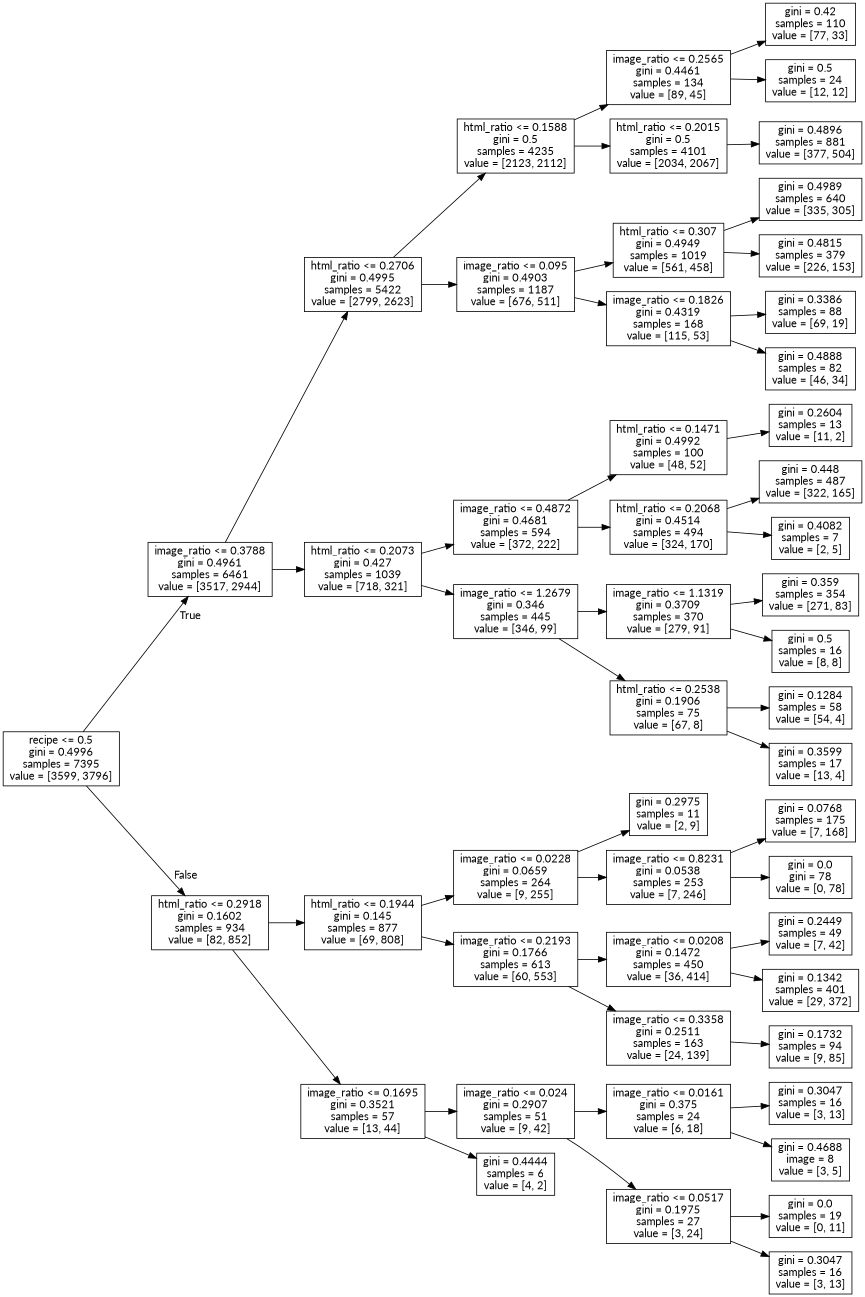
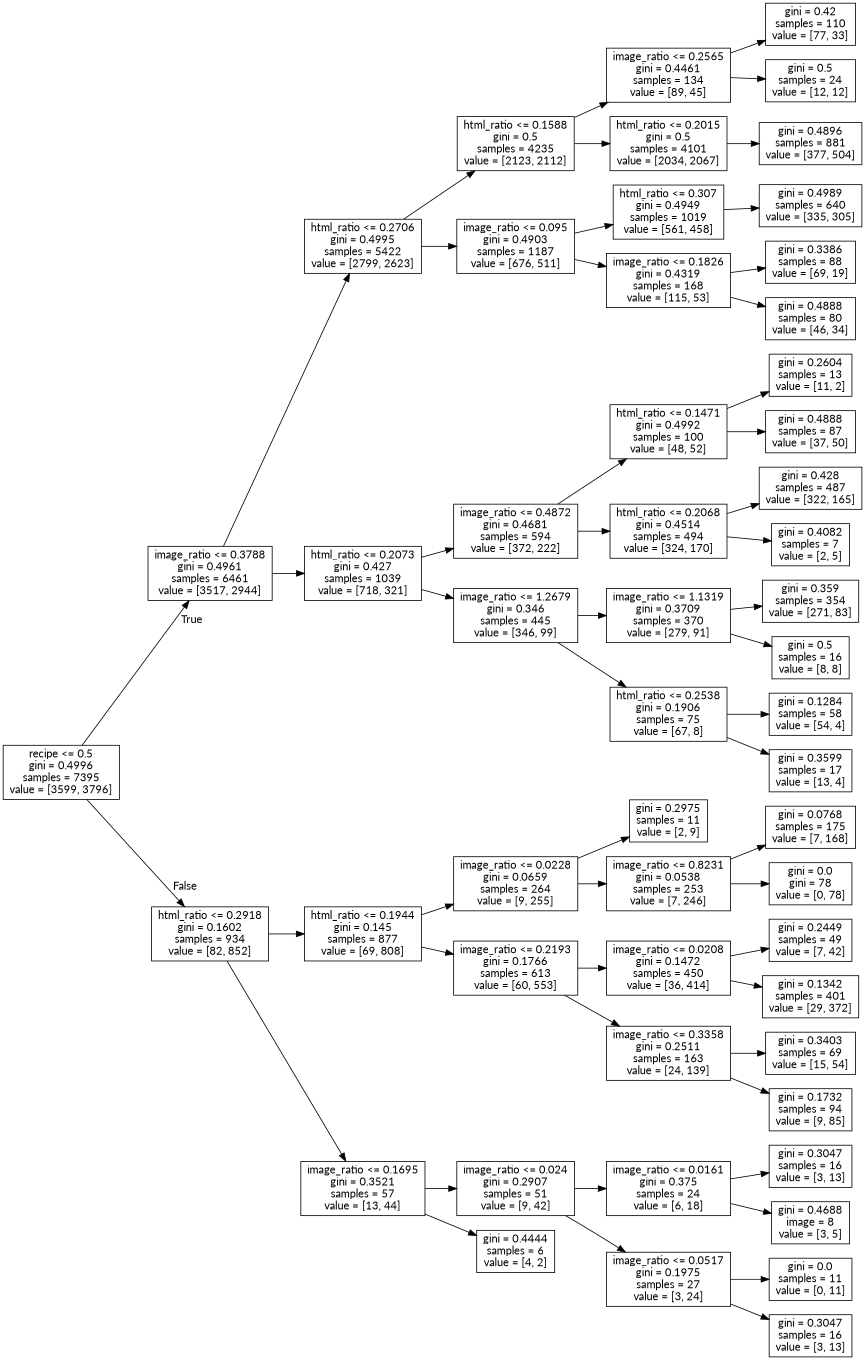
node "gini = 0.4815 samples = 379 value = [226, 153]": removed
node "gini = 0.4888 samples = 82 value = [46, 34]": label "gini = 0.4888 samples = 82 value = [46, 34]" -> "gini = 0.4888 samples = 80 value = [46, 34]"
node "gini = 0.4888 samples = 87 value = [37, 50]": added
node "gini = 0.448 samples = 487 value = [322, 165]": label "gini = 0.448 samples = 487 value = [322, 165]" -> "gini = 0.428 samples = 487 value = [322, 165]"
node "gini = 0.3403 samples = 69 value = [15, 54]": added
node "gini = 0.0 samples = 19 value = [0, 11]": label "gini = 0.0 samples = 19 value = [0, 11]" -> "gini = 0.0 samples = 11 value = [0, 11]"
